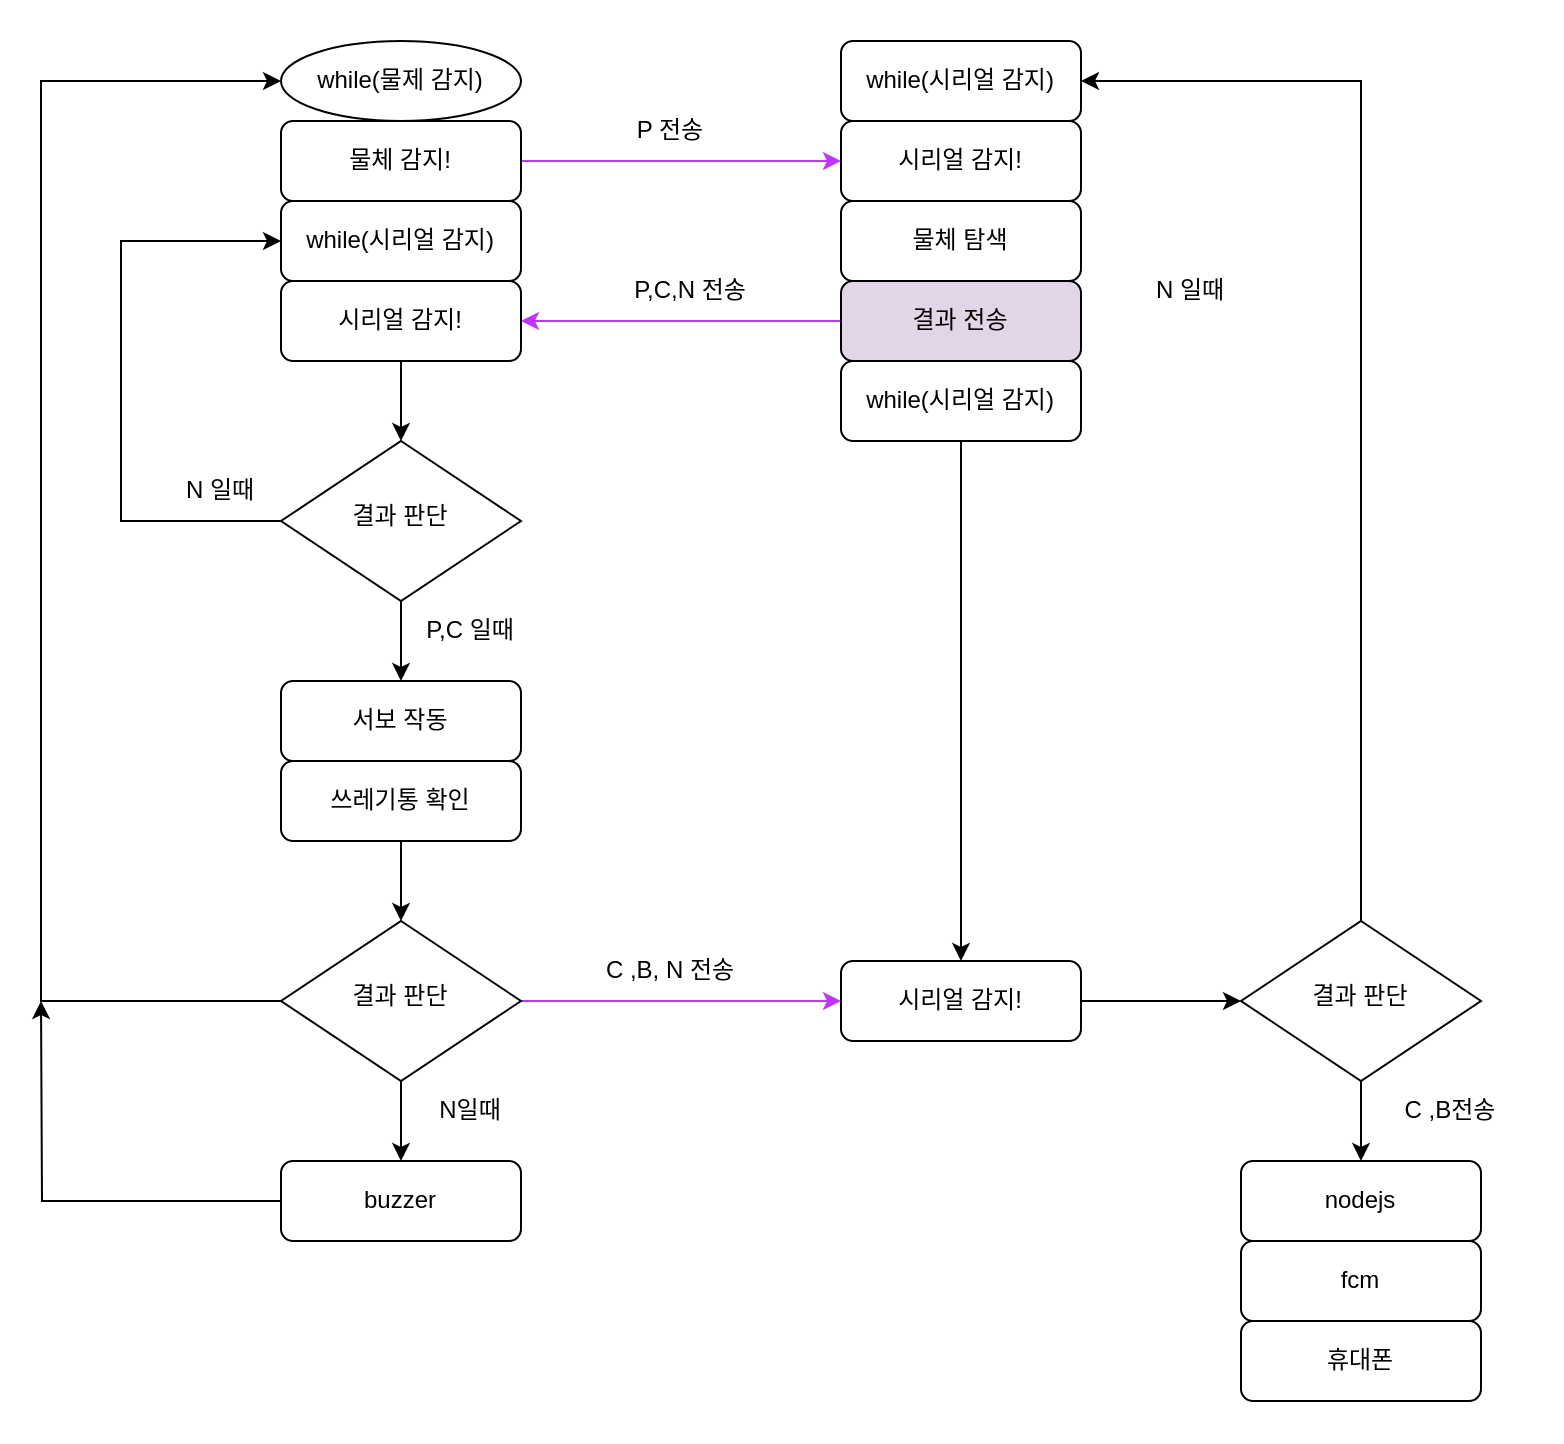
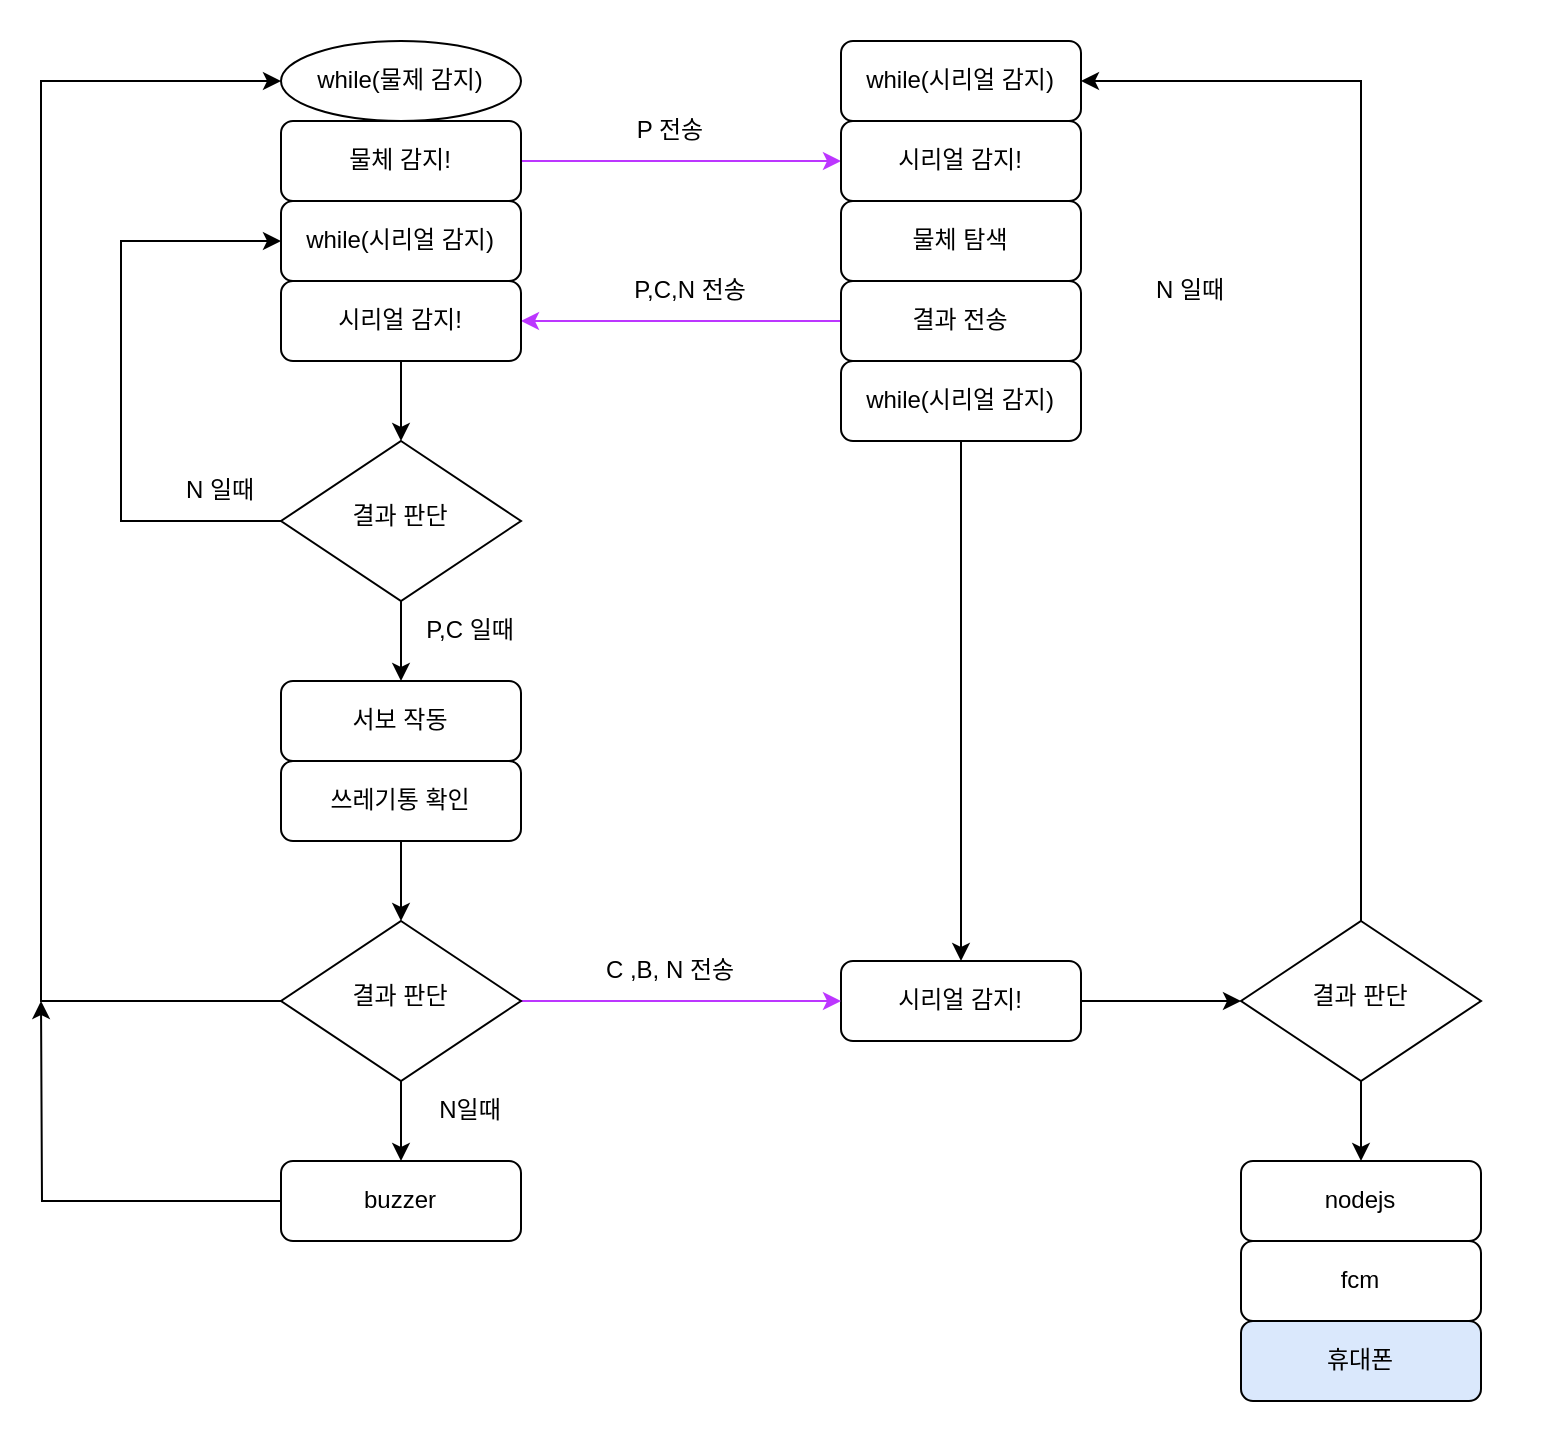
node "결과 전송": fillcolor #e1d5e7 -> #ffffff
node "C ,B전송": removed
node "휴대폰": fillcolor #ffffff -> #dae8fc
